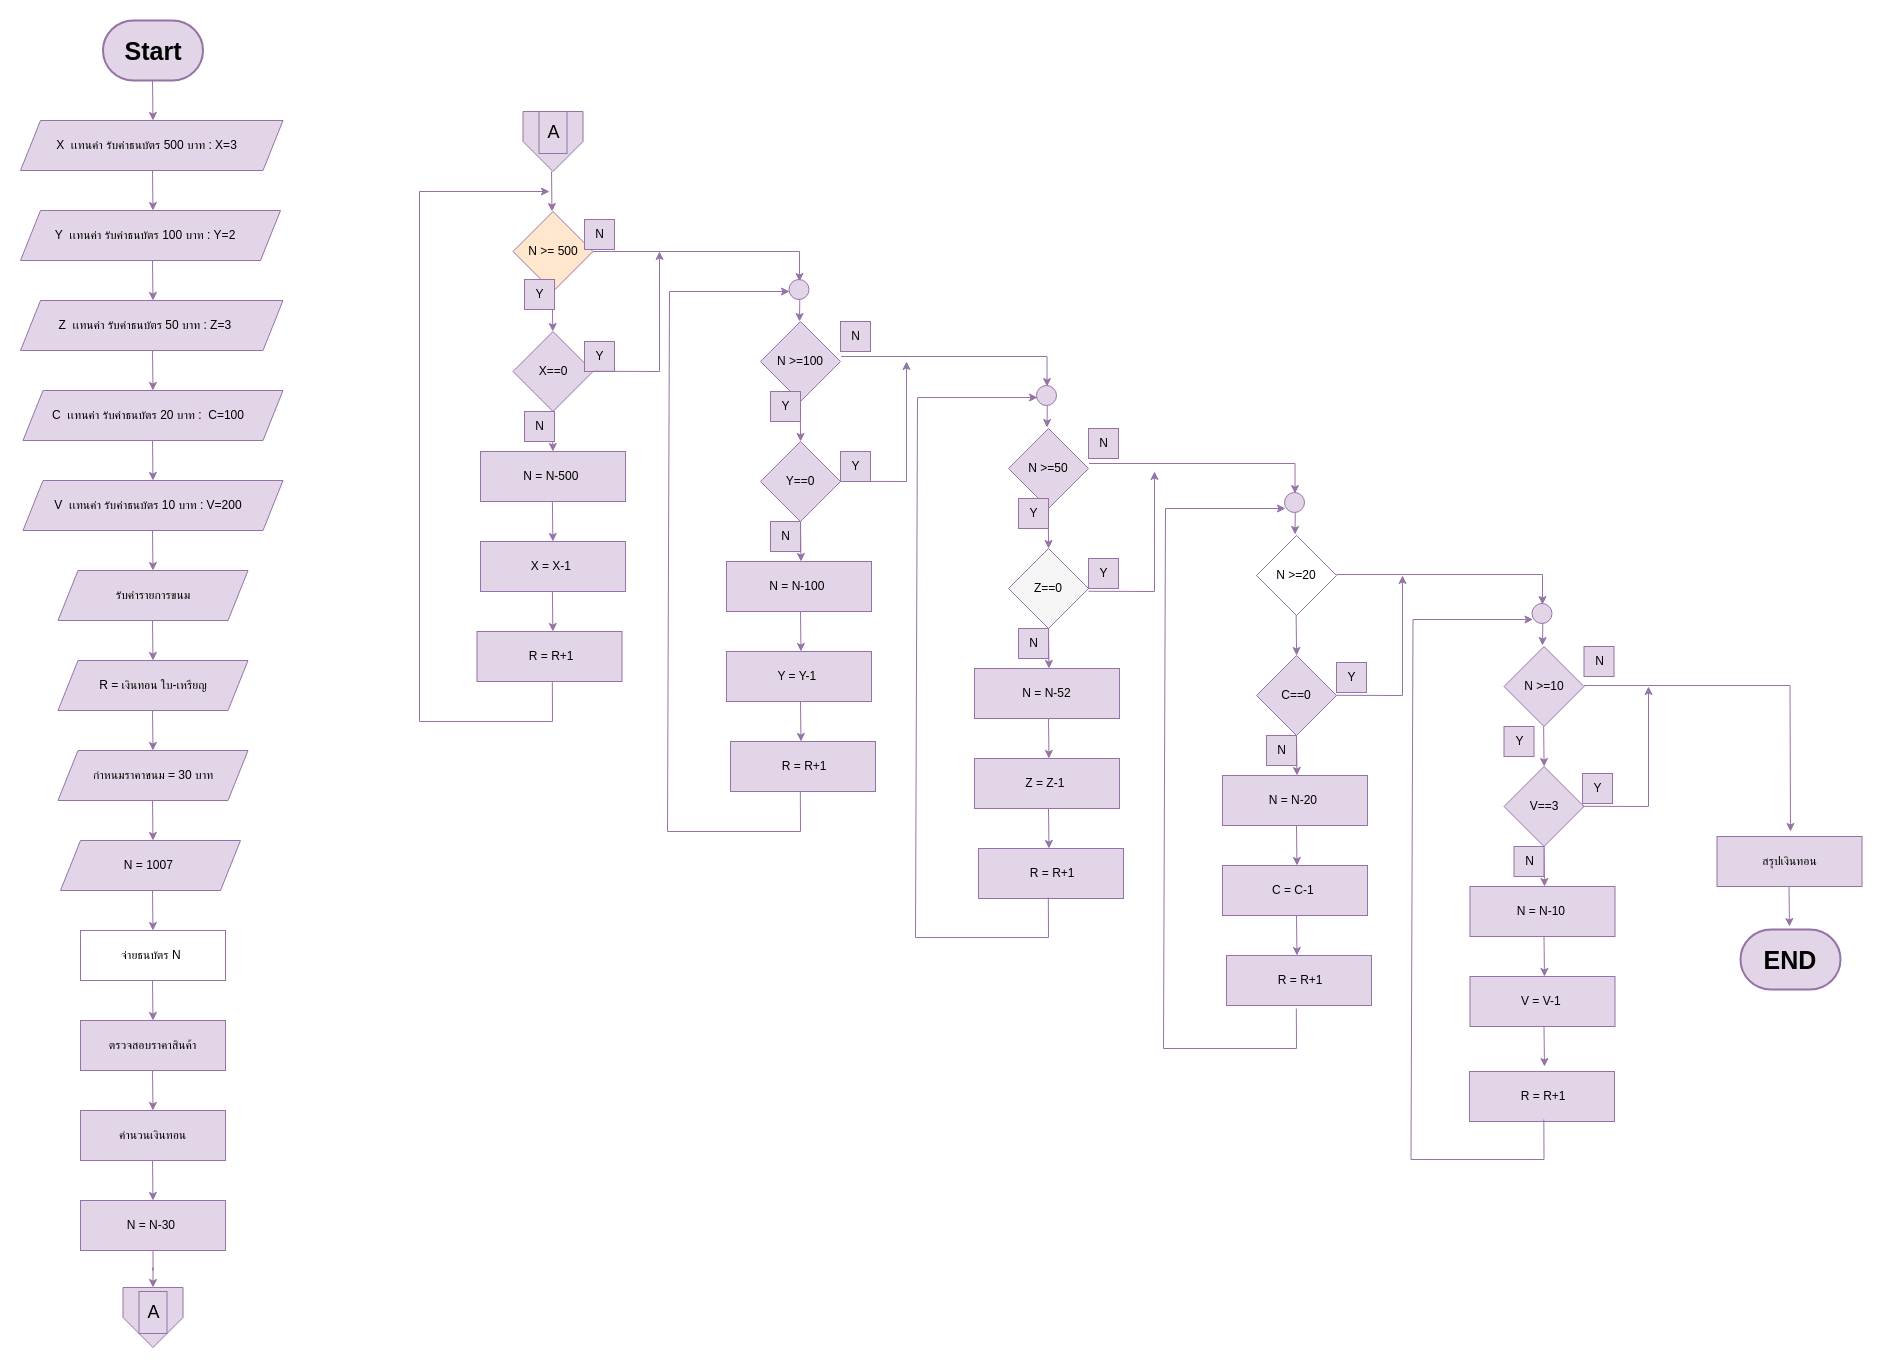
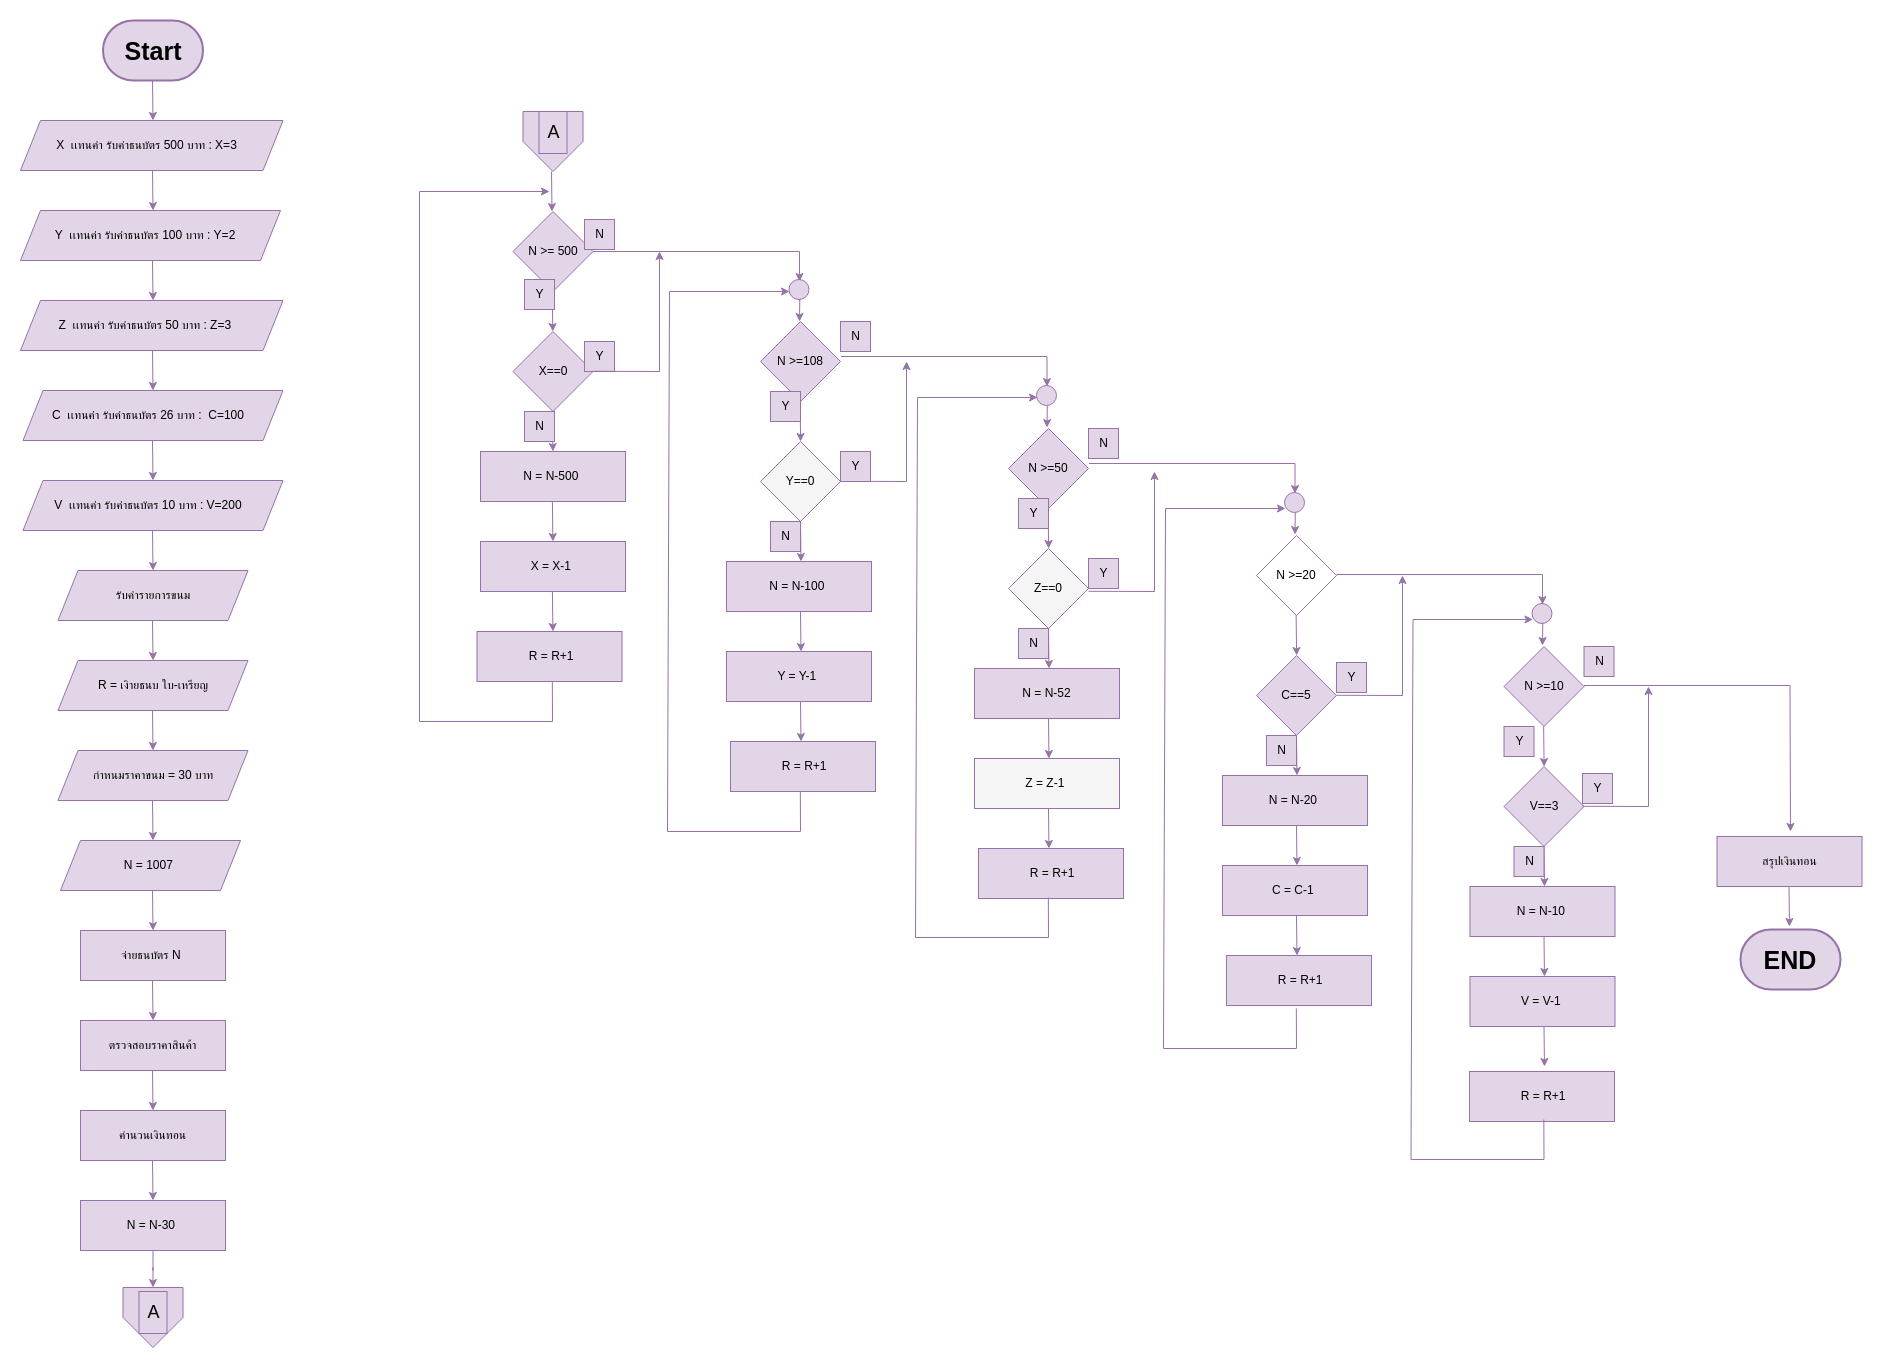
node "N >= 500": fillcolor #ffe6cc -> #e1d5e7
node "N >=100": label "N >=100" -> "N >=108"
node "C เเทนค่า รับค่าธนบัตร 20 บาท : C=100": label "C เเทนค่า รับค่าธนบัตร 20 บาท : C=100" -> "C เเทนค่า รับค่าธนบัตร 26 บาท : C=100"
node "Y==0": fillcolor #e1d5e7 -> #f5f5f5
node "R = เงินทอน ใบ-เหรียญ": label "R = เงินทอน ใบ-เหรียญ" -> "R = เงิายธนบ ใบ-เหรียญ"
node "C==0": label "C==0" -> "C==5"
node "Z = Z-1": fillcolor #e1d5e7 -> #f5f5f5
node "จ่ายธนบัตร N": fillcolor #ffffff -> #e1d5e7
